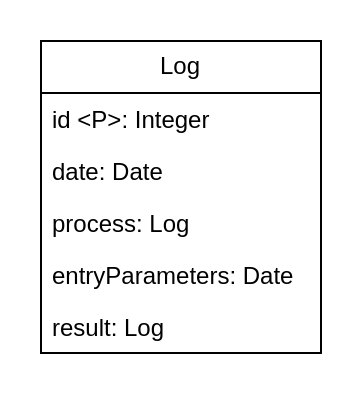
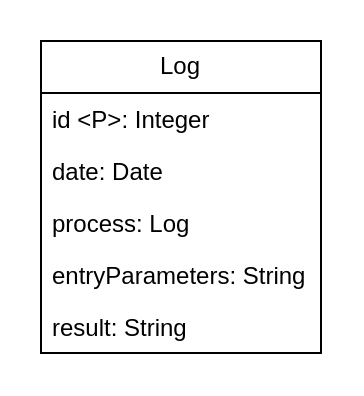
node "entryParameters: Date": label "entryParameters: Date" -> "entryParameters: String"
node "result: Log": label "result: Log" -> "result: String"
